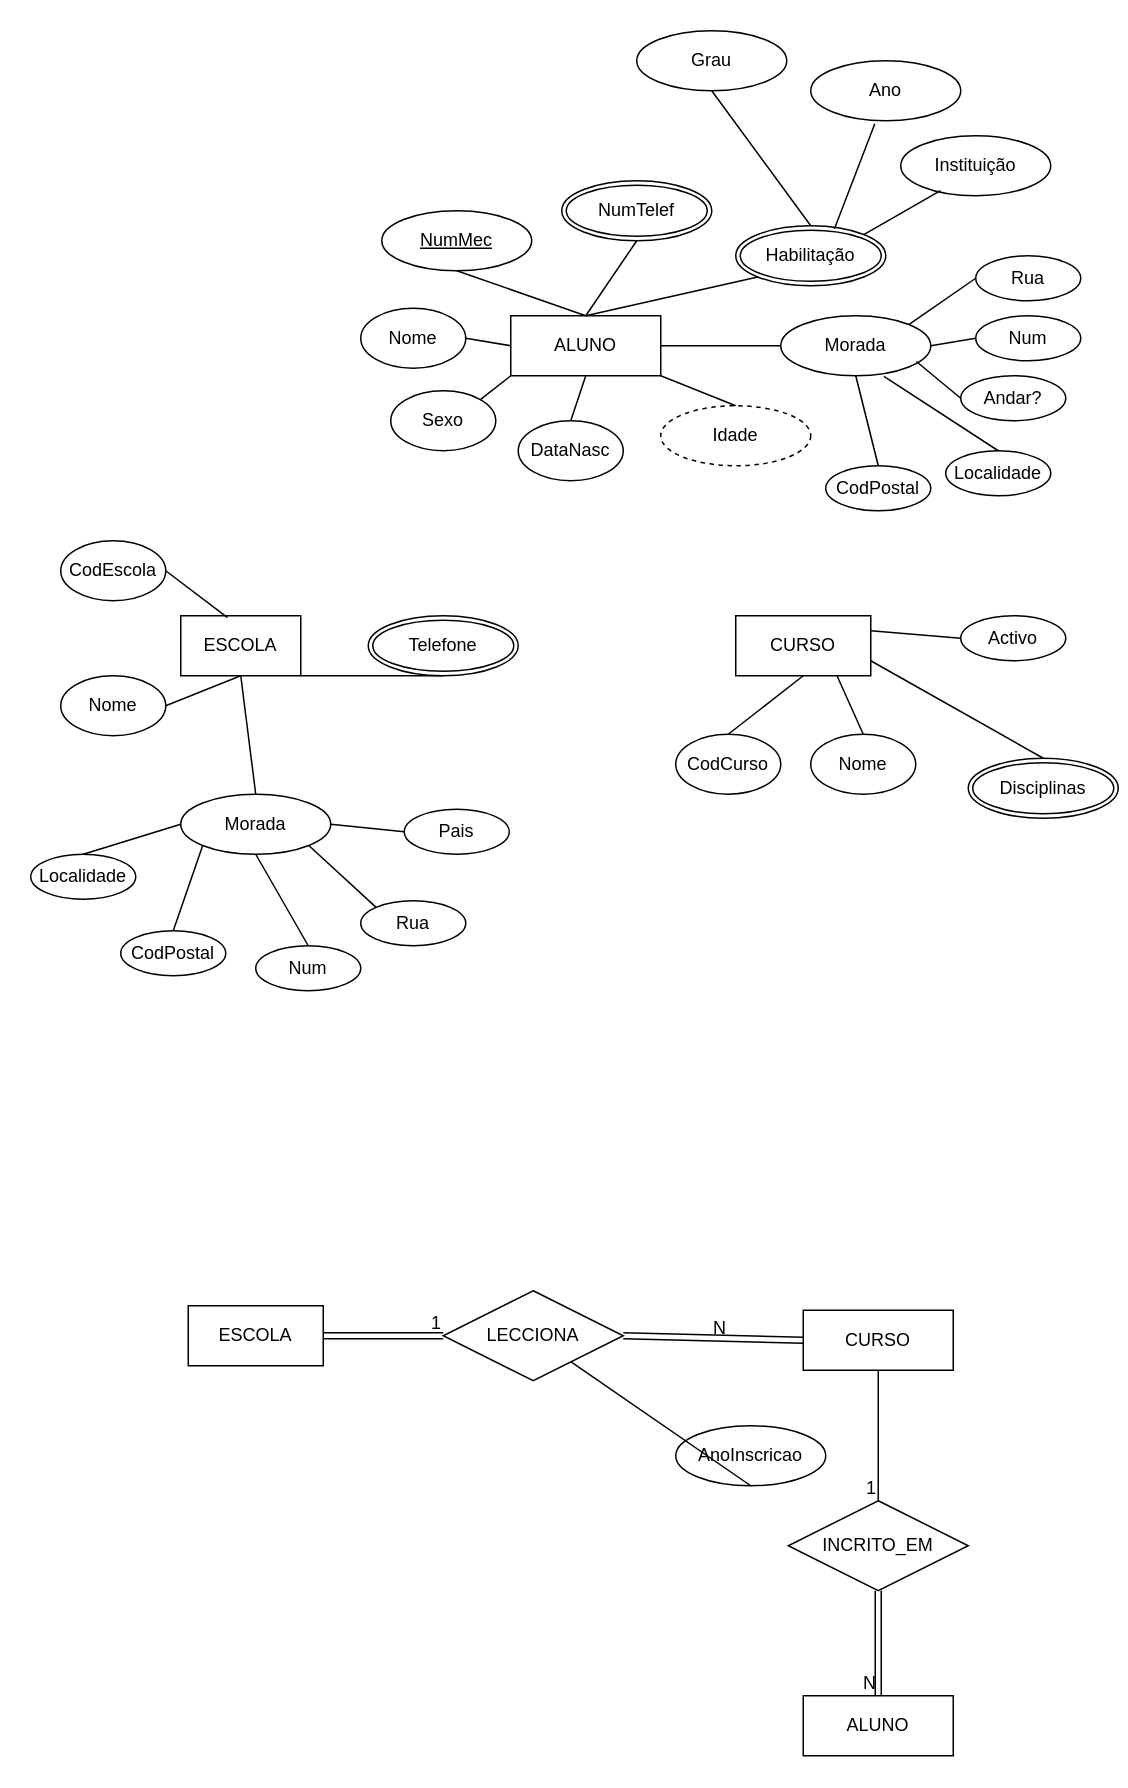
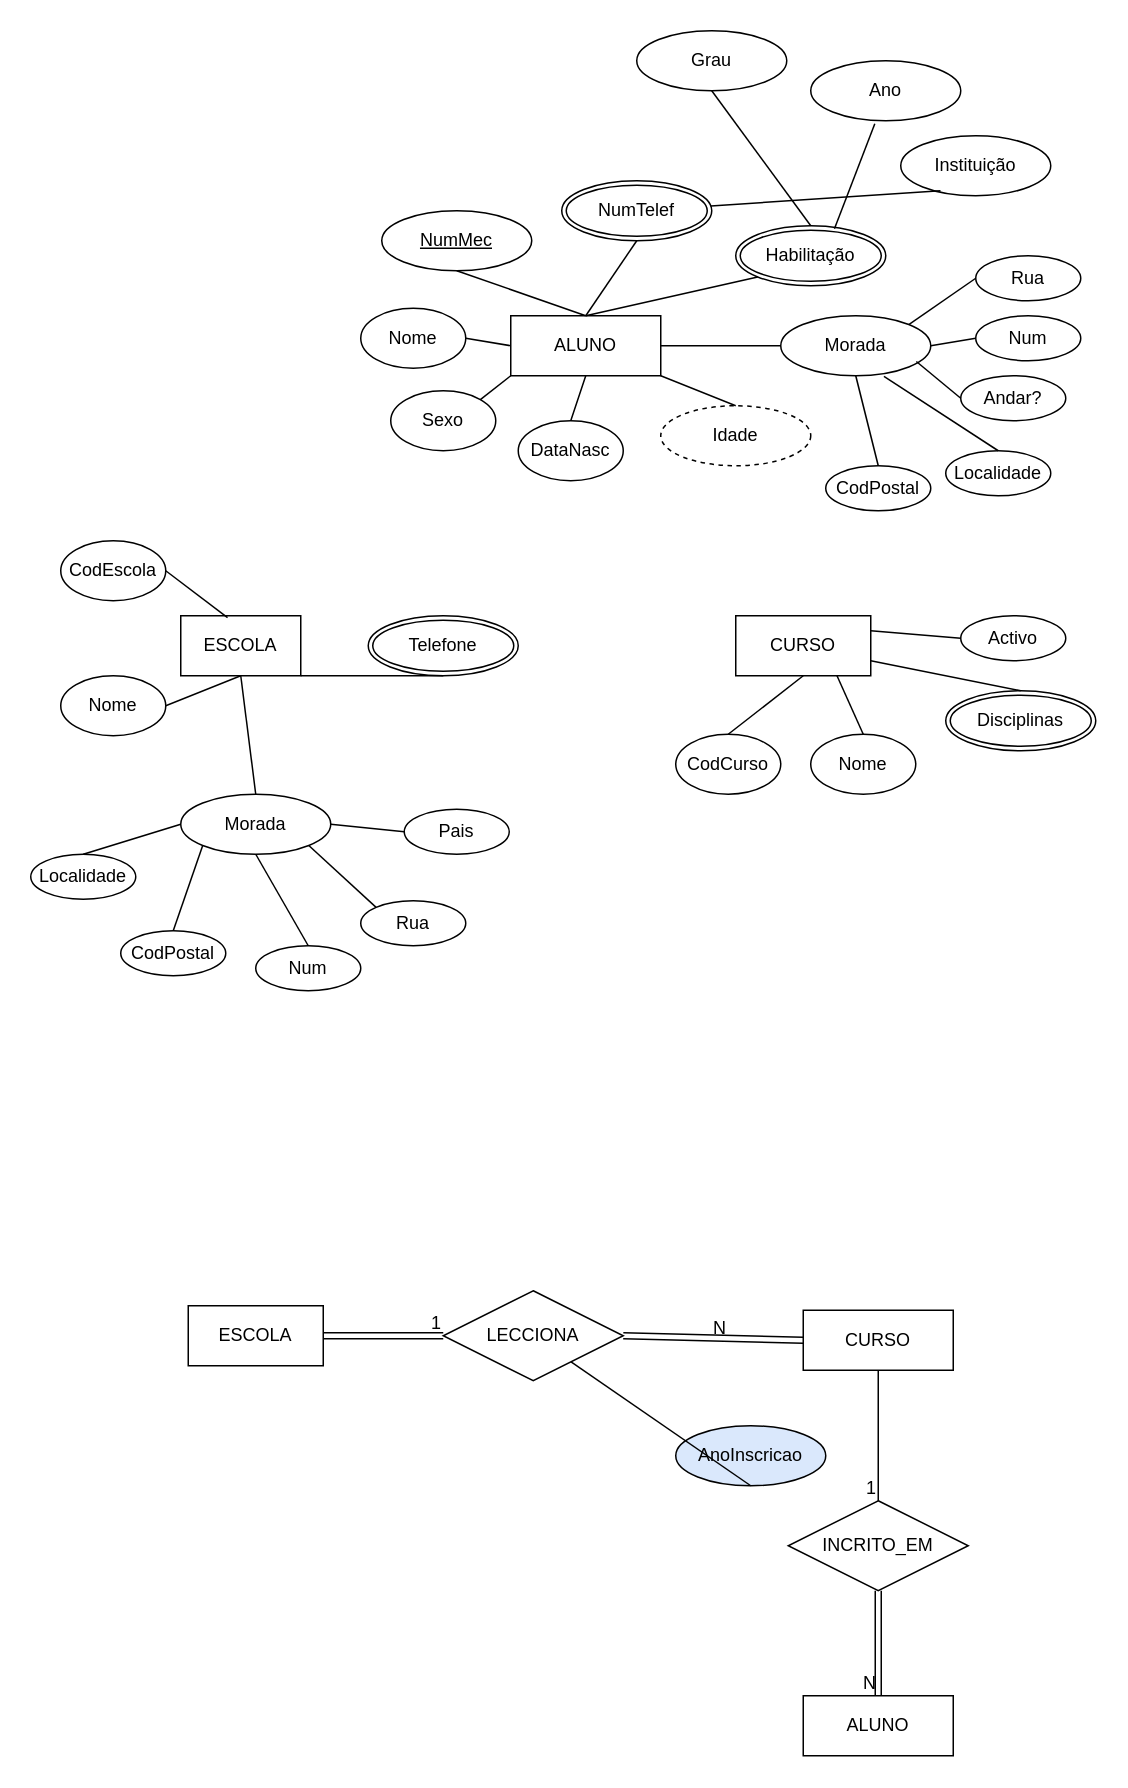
edge "Instituição" -- "Habilitação": now "Instituição" -- "NumTelef"
node "Disciplinas": moved (1043, 788) -> (1021, 721)
node "AnoInscricao": fillcolor #ffffff -> #dae8fc
